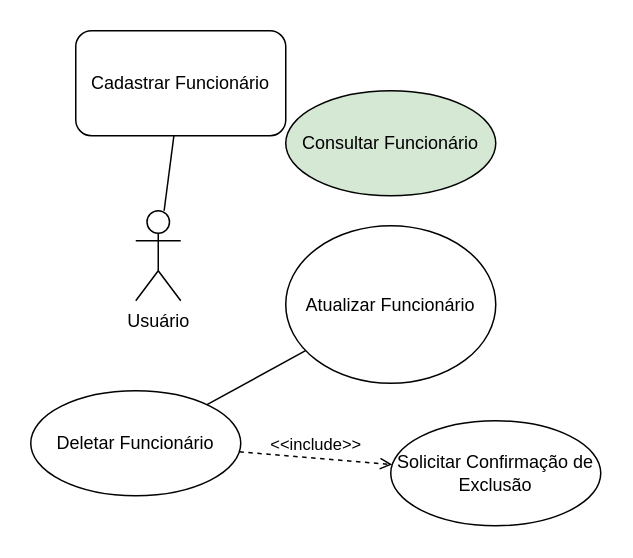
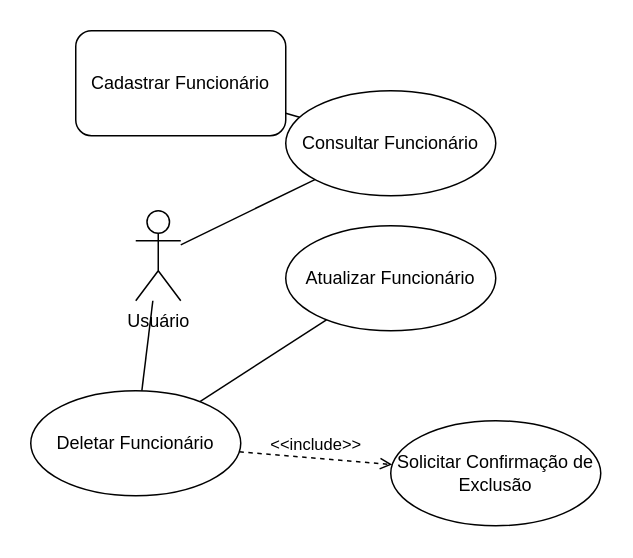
node "Consultar Funcionário": fillcolor #d5e8d4 -> #ffffff
edge "Cadastrar Funcionário" -- "Usuário": now "Cadastrar Funcionário" -- "Consultar Funcionário"
edge "Consultar Funcionário" -- "Usuário": added
node "Atualizar Funcionário": size 210x158 -> 210x105
edge "Usuário" -- "Deletar Funcionário": added
